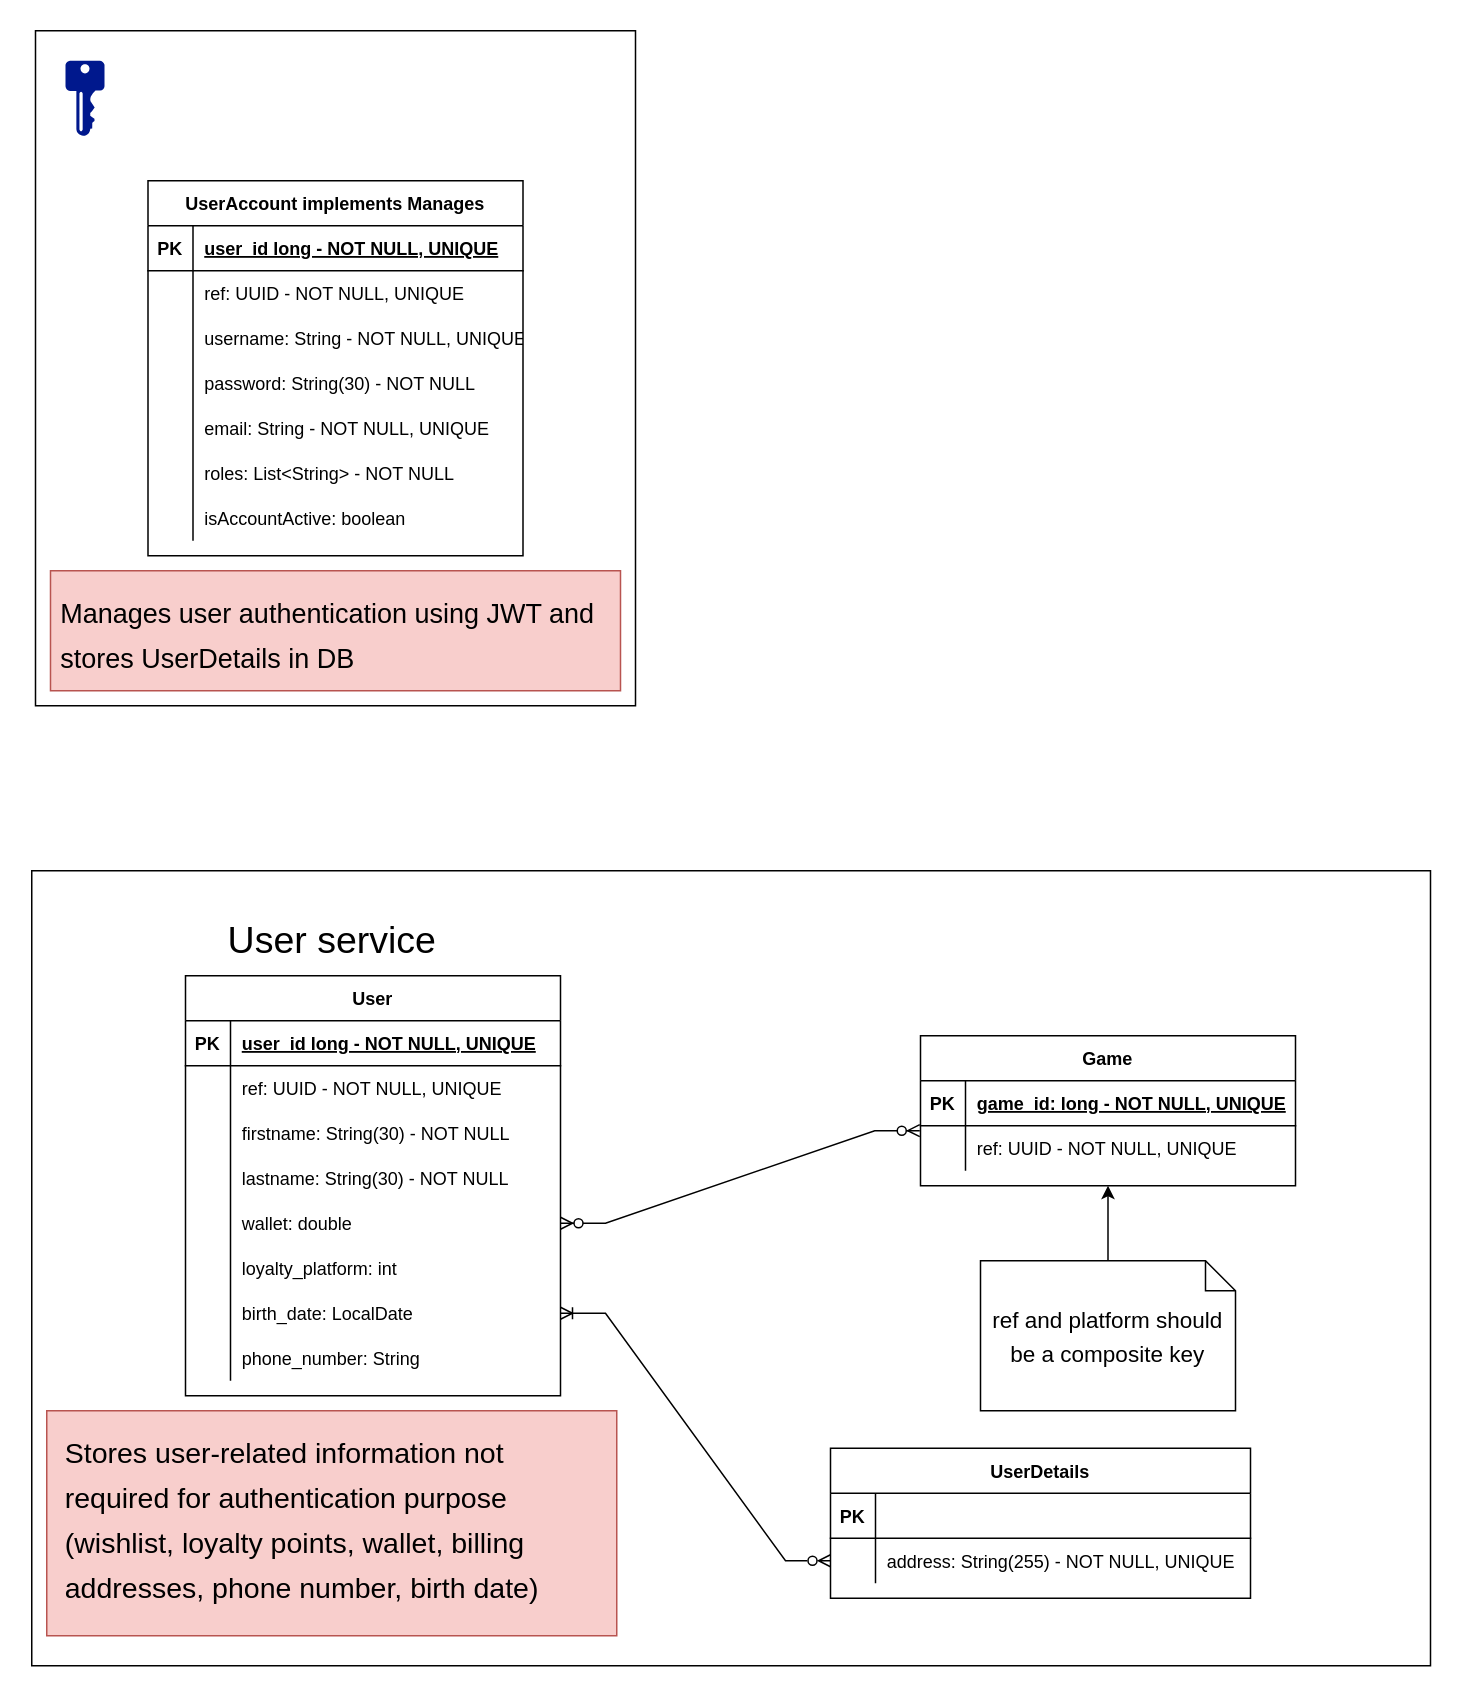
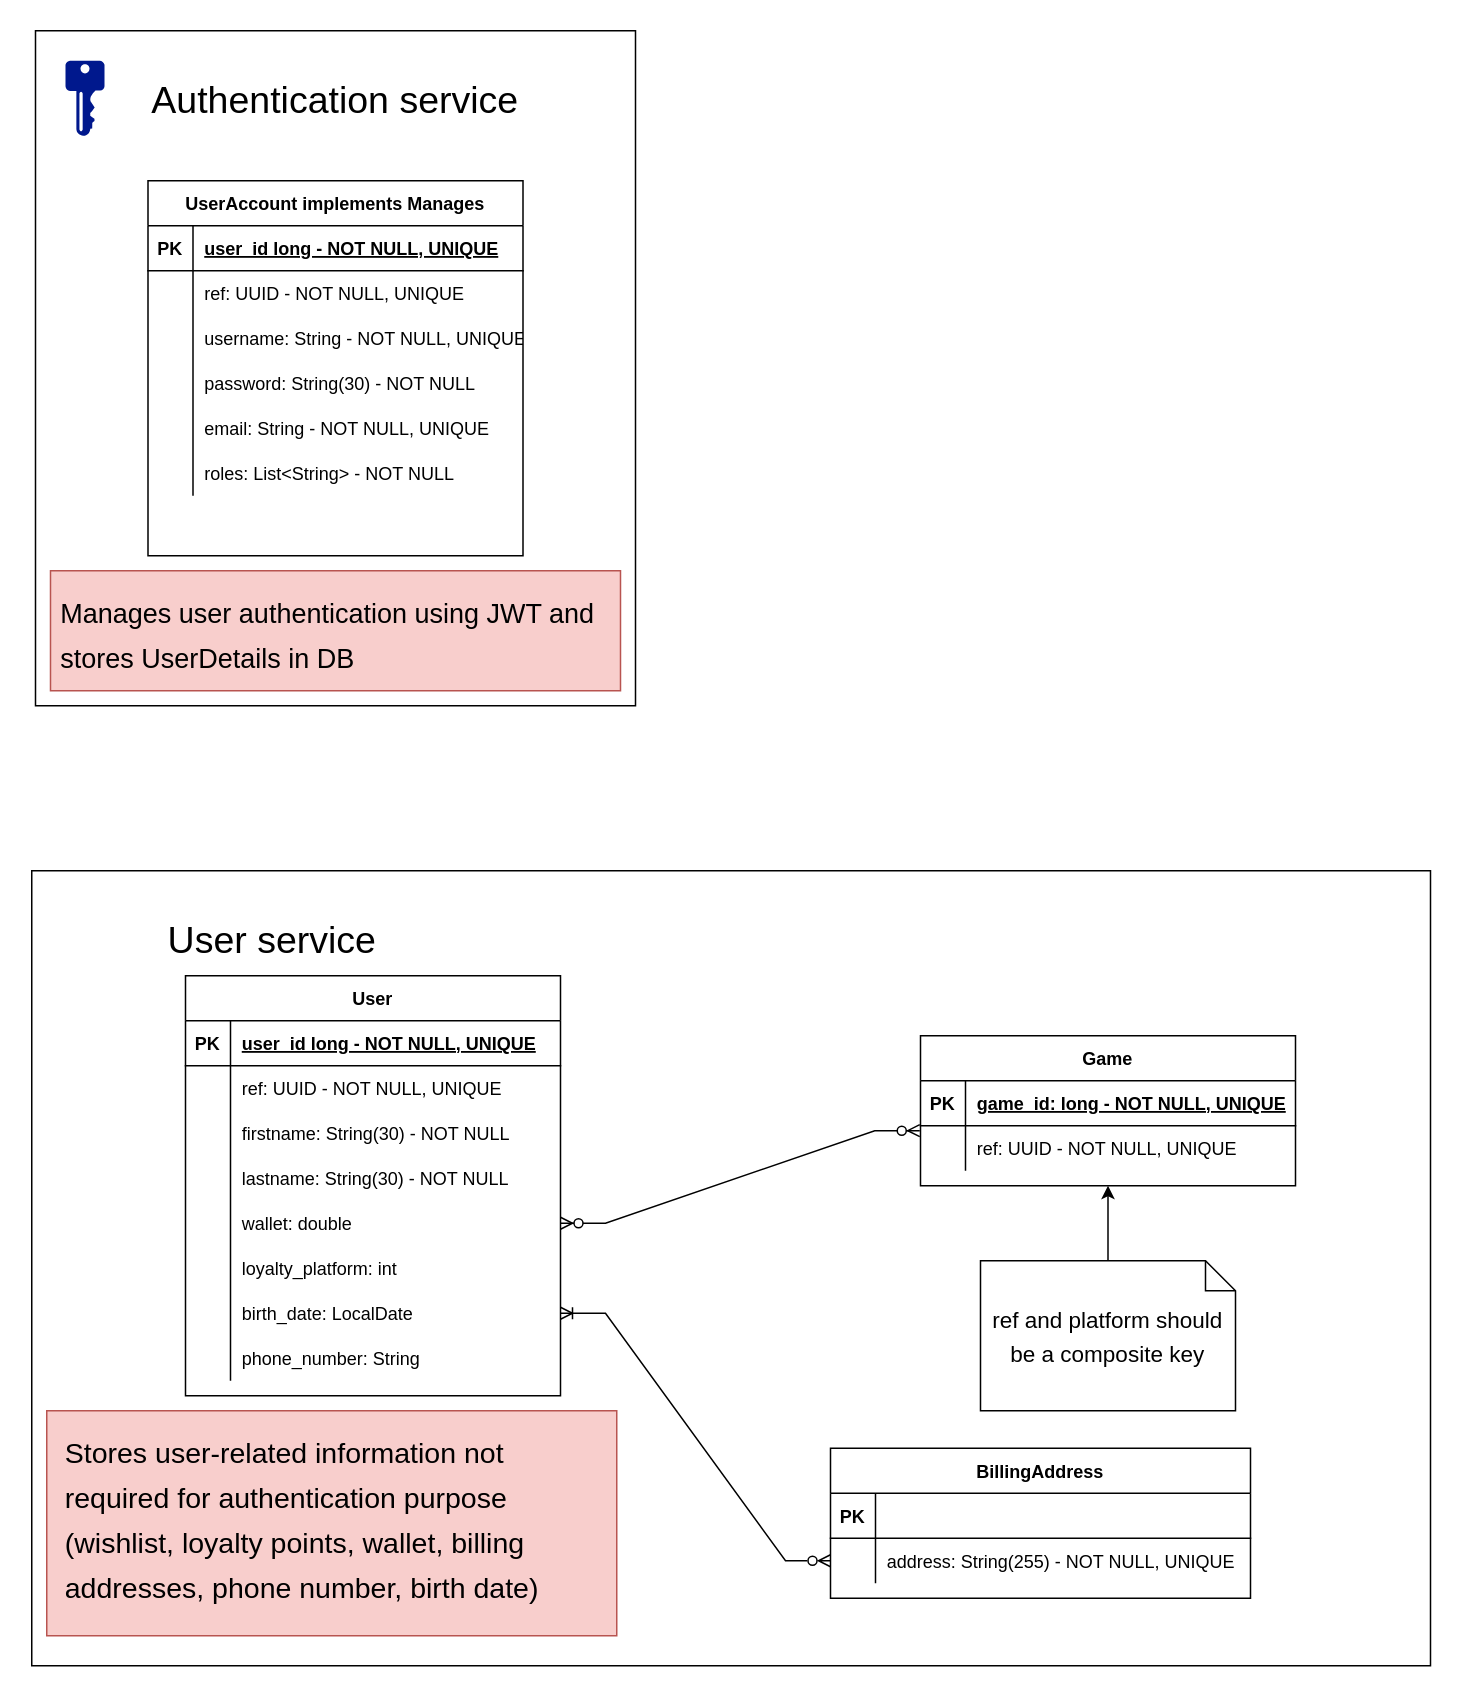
node "Authentication service": added
node "isAccountActive: boolean": removed
node "User service": moved (332, 938) -> (272, 938)
node "UserDetails": label "UserDetails" -> "BillingAddress"
